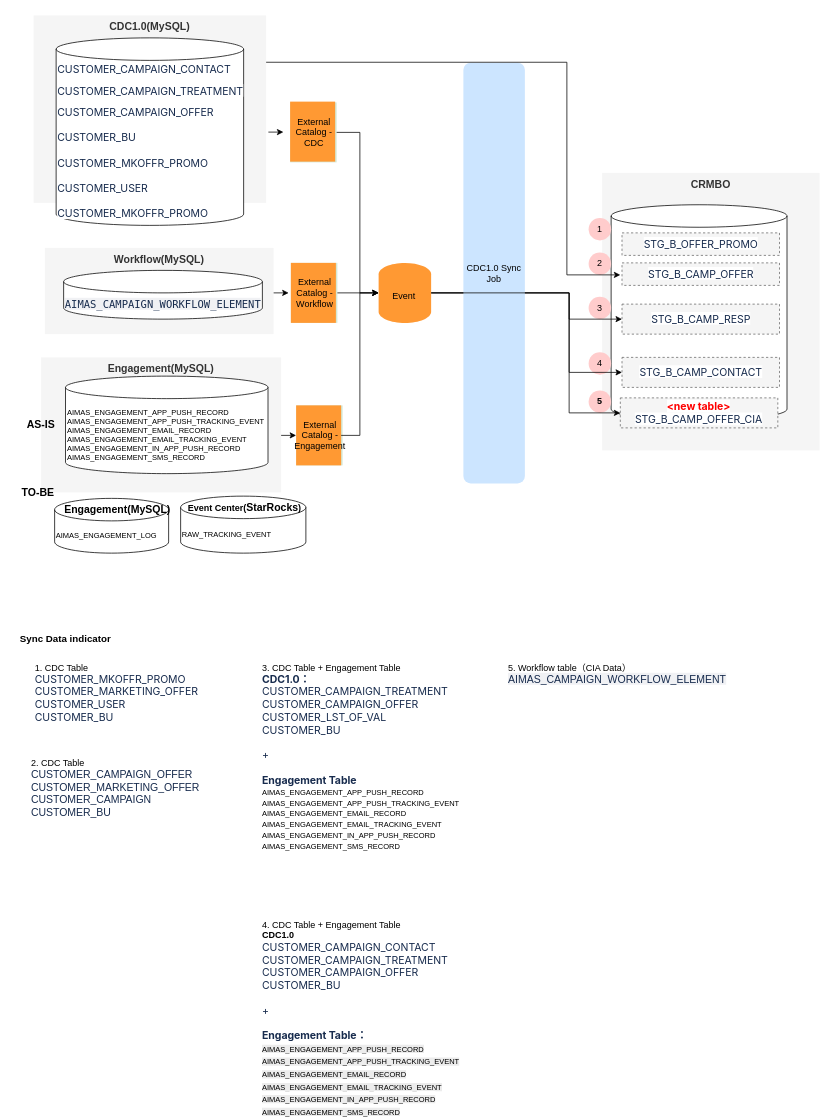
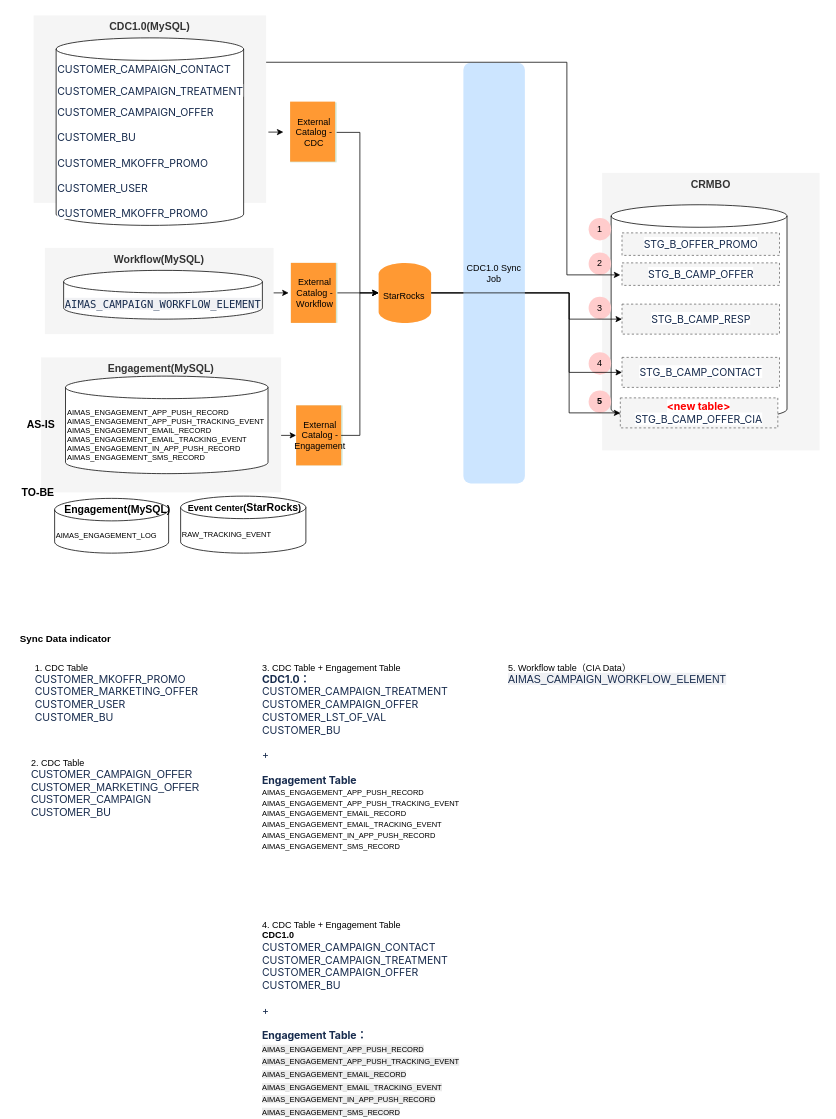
node "Event": label "Event" -> "StarRocks"
